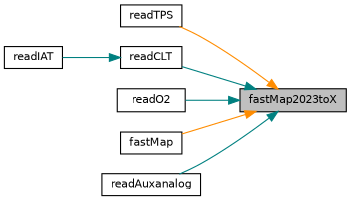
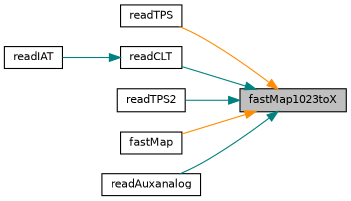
node "readO2": label "readO2" -> "readTPS2"
node "fastMap2023toX": label "fastMap2023toX" -> "fastMap1023toX"
